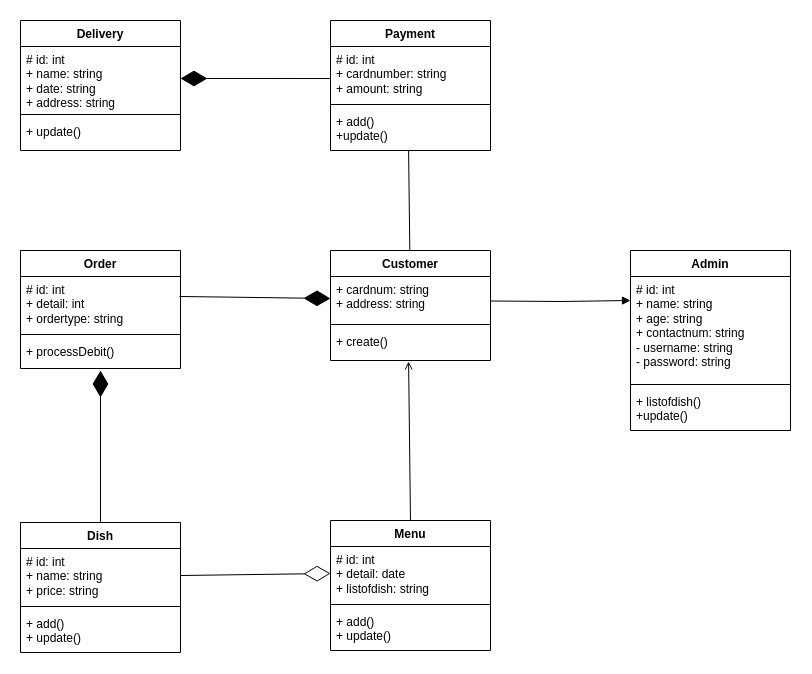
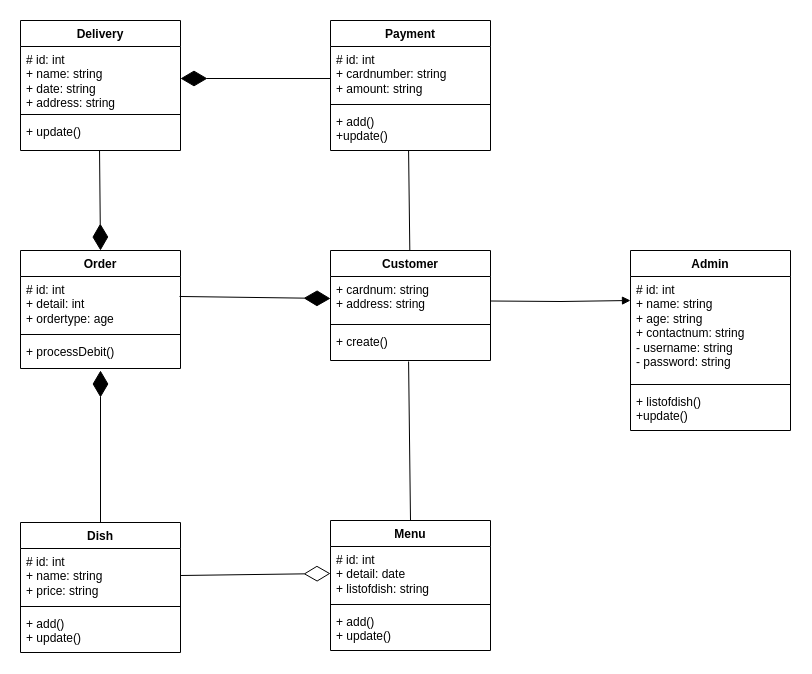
edge "+ update()" -> "Order": added
node "# id: int + detail: int + ordertype: string": label "# id: int + detail: int + ordertype: string" -> "# id: int + detail: int + ordertype: age"
edge "Menu" -> "+ create()": arrowhead open -> none
